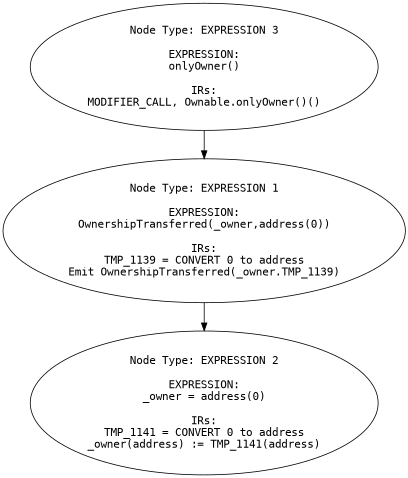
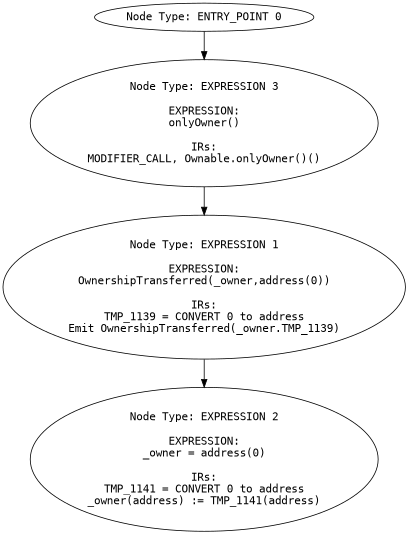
node "Node Type: ENTRY_POINT 0": added
